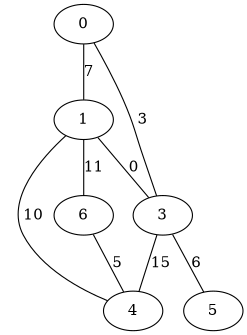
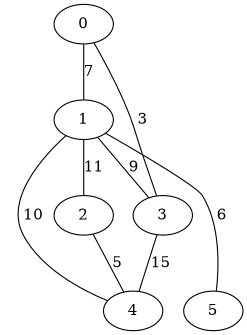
edge "1" -- "3": label "0" -> "9"
node "6": label "6" -> "2"
edge "3" -- "5": now "1" -- "5"
